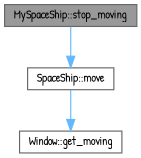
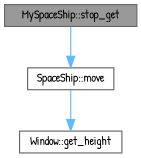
node "MySpaceShip::stop_moving": label "MySpaceShip::stop_moving" -> "MySpaceShip::stop_get"
node "Window::get_moving": label "Window::get_moving" -> "Window::get_height"
